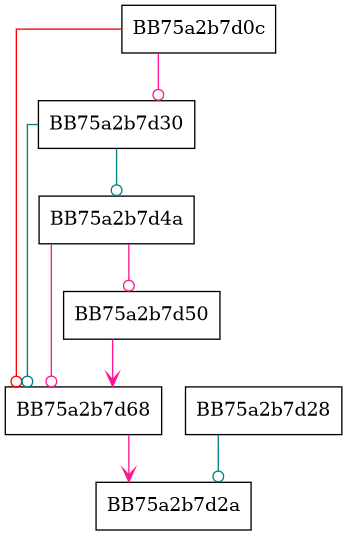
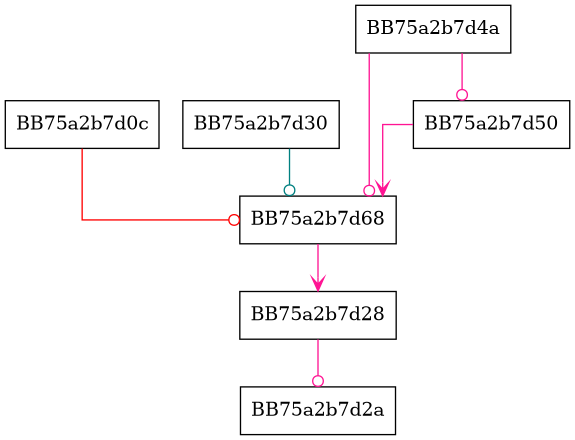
edge "BB75a2b7d0c" -> "BB75a2b7d30": removed
edge "BB75a2b7d30" -> "BB75a2b7d4a": removed
edge "BB75a2b7d68" -> "BB75a2b7d2a": now "BB75a2b7d68" -> "BB75a2b7d28"
edge "BB75a2b7d28" -> "BB75a2b7d2a": color teal -> deeppink
